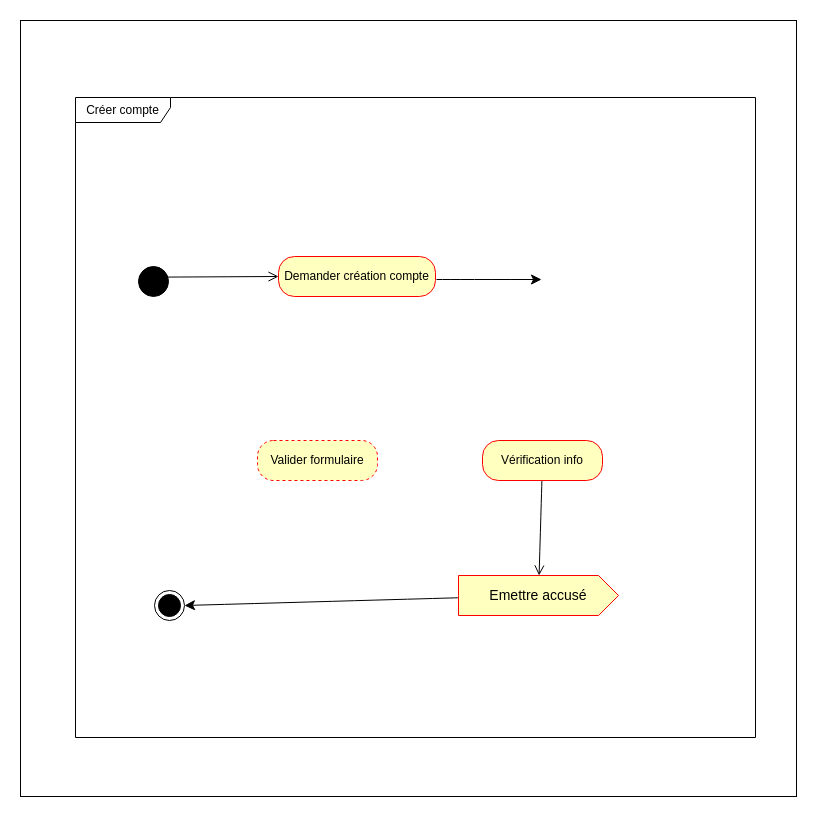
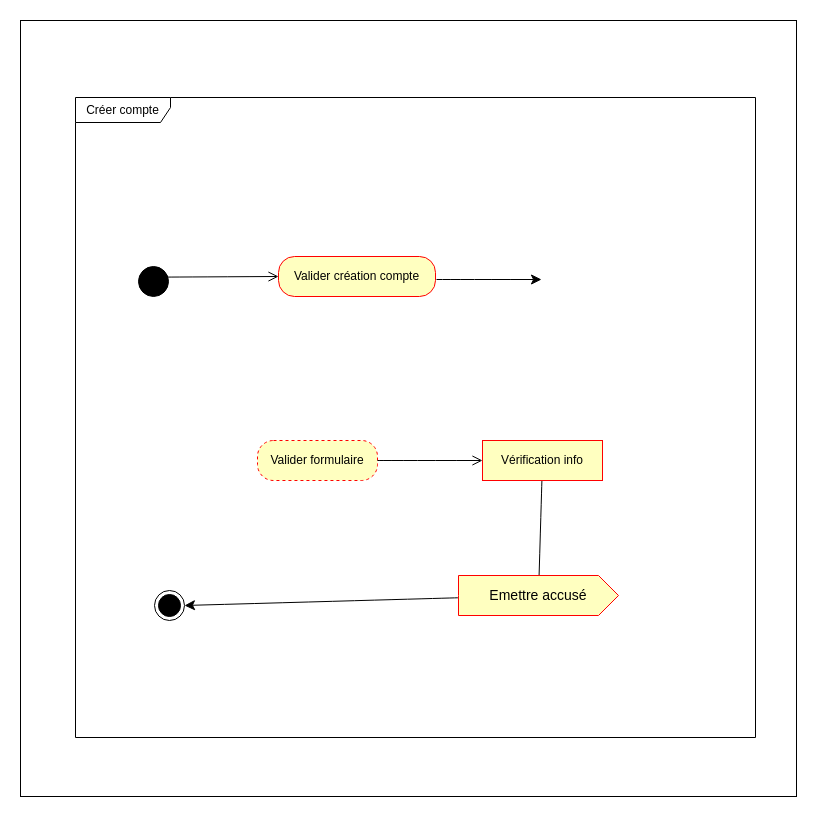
node "Demander création compte": label "Demander création compte" -> "Valider création compte"
edge "Valider formulaire" -> "Vérification info": added
node "Vérification info": shape rounded rectangle -> rectangle
edge "Vérification info" -> "Emettre accusé": arrowhead open -> none
